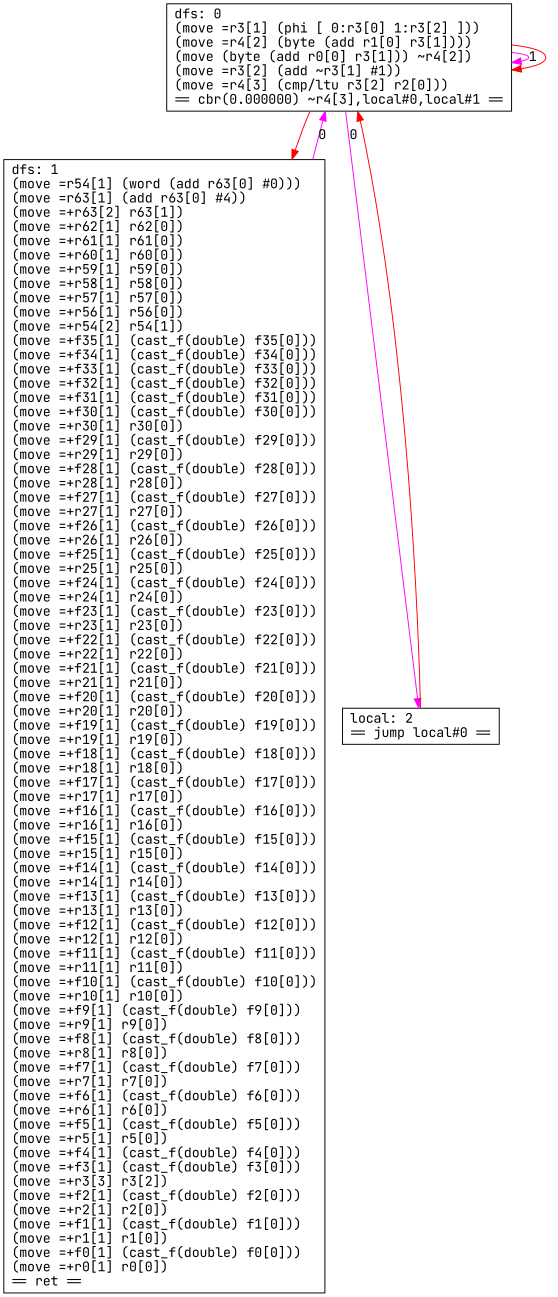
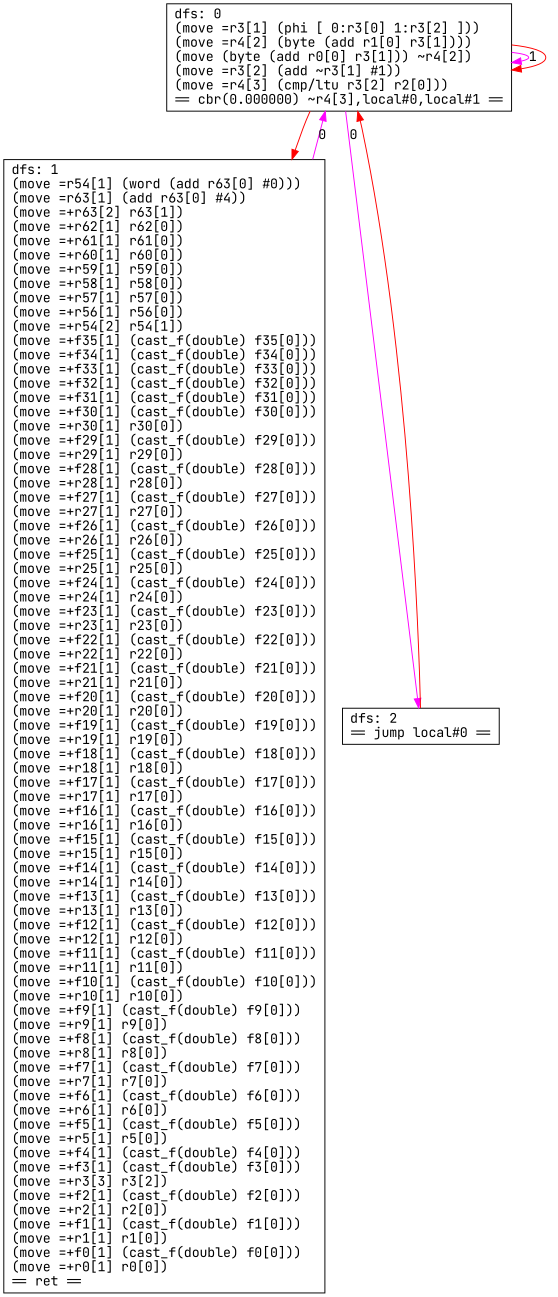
node "local: 2 == jump local#0 ==": label "local: 2 == jump local#0 ==" -> "dfs: 2 == jump local#0 =="
